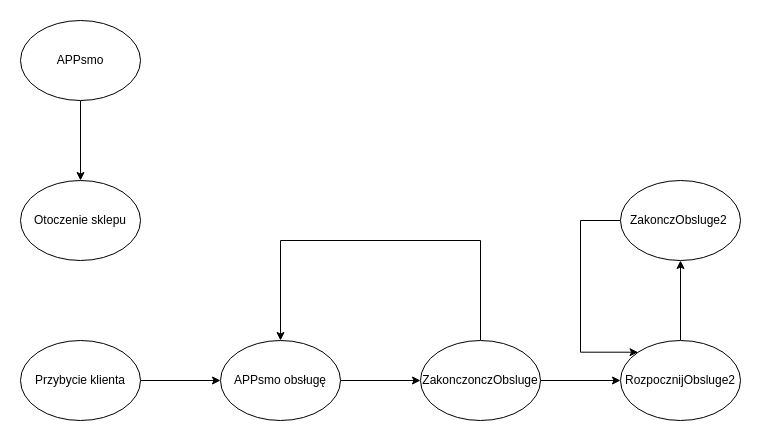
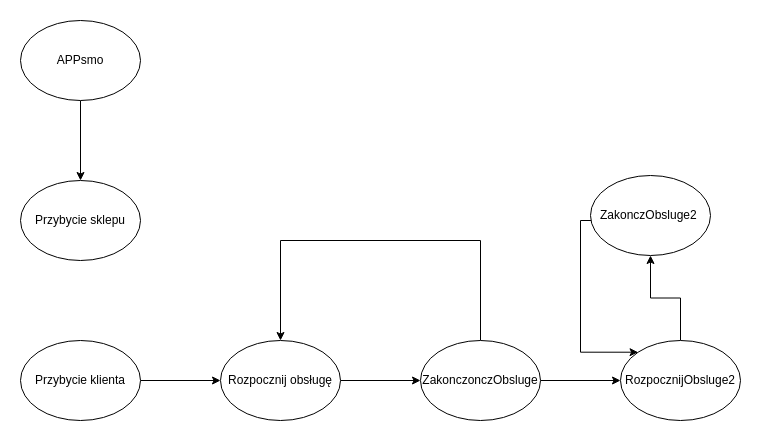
node "Otoczenie sklepu": label "Otoczenie sklepu" -> "Przybycie sklepu"
node "ZakonczObsluge2": moved (681, 221) -> (651, 216)
node "APPsmo obsługę": label "APPsmo obsługę" -> "Rozpocznij obsługę"
